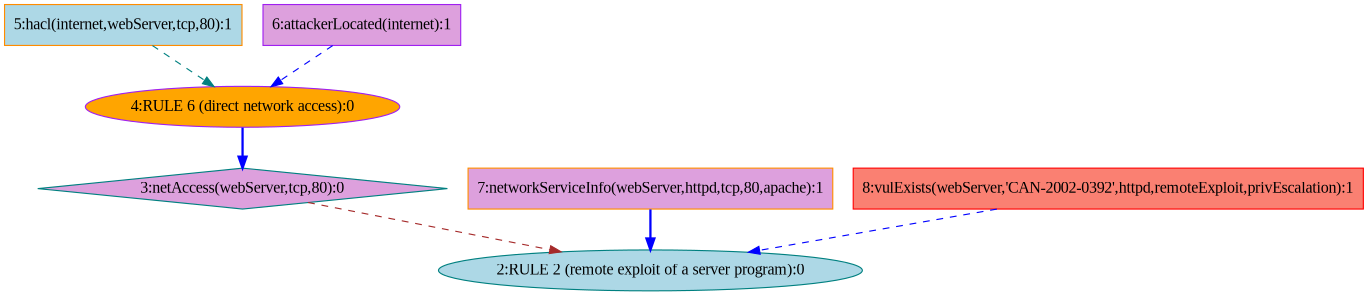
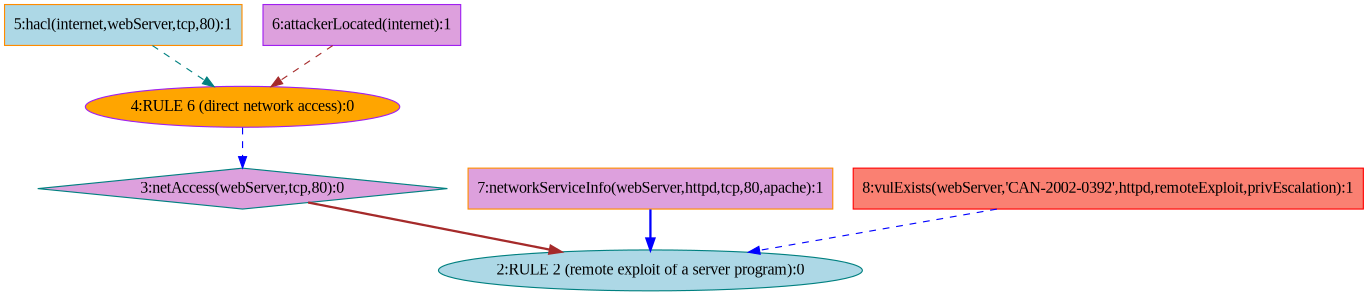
edge "6:attackerLocated(internet):1" -> "4:RULE 6 (direct network access):0": color blue -> brown
edge "4:RULE 6 (direct network access):0" -> "3:netAccess(webServer,tcp,80):0": style bold -> dashed
edge "3:netAccess(webServer,tcp,80):0" -> "2:RULE 2 (remote exploit of a server program):0": style dashed -> bold
